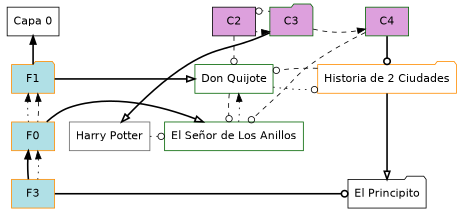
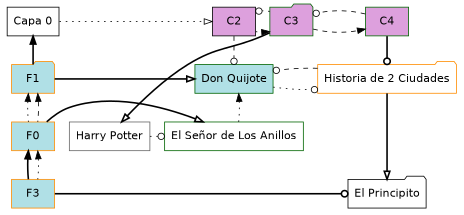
edge "Capa 0" -> "C2": added
edge "C4" -> "El Señor de Los Anillos": now "C4" -> "C3"
node "Don Quijote": fillcolor white -> powderblue
edge "Don Quijote" -> "El Señor de Los Anillos": removed
